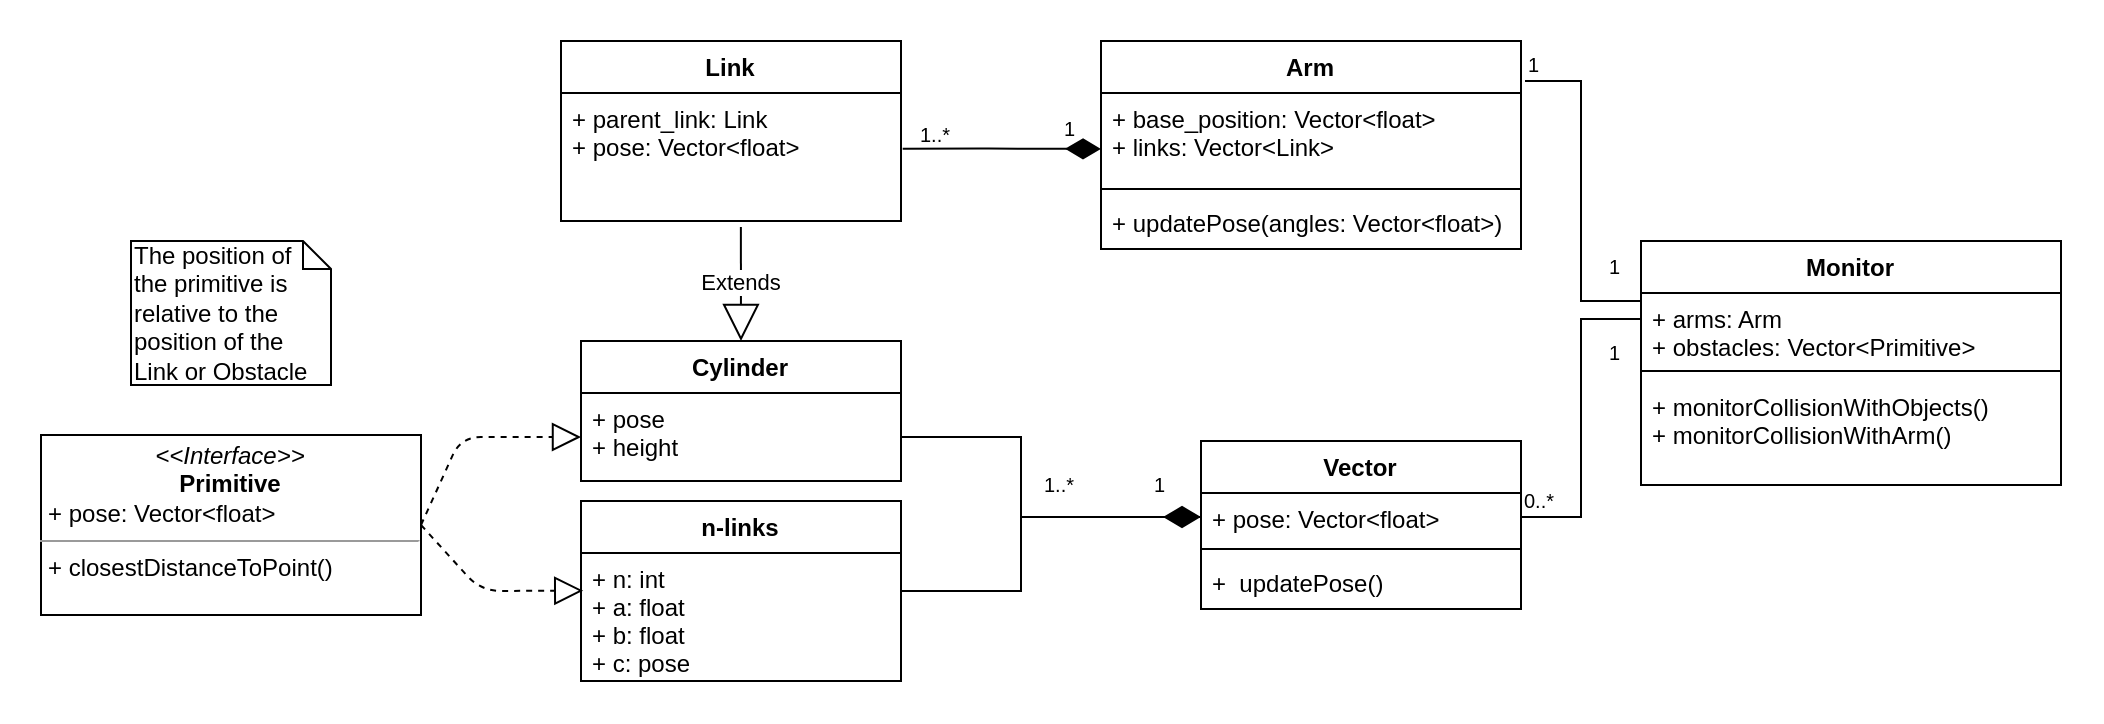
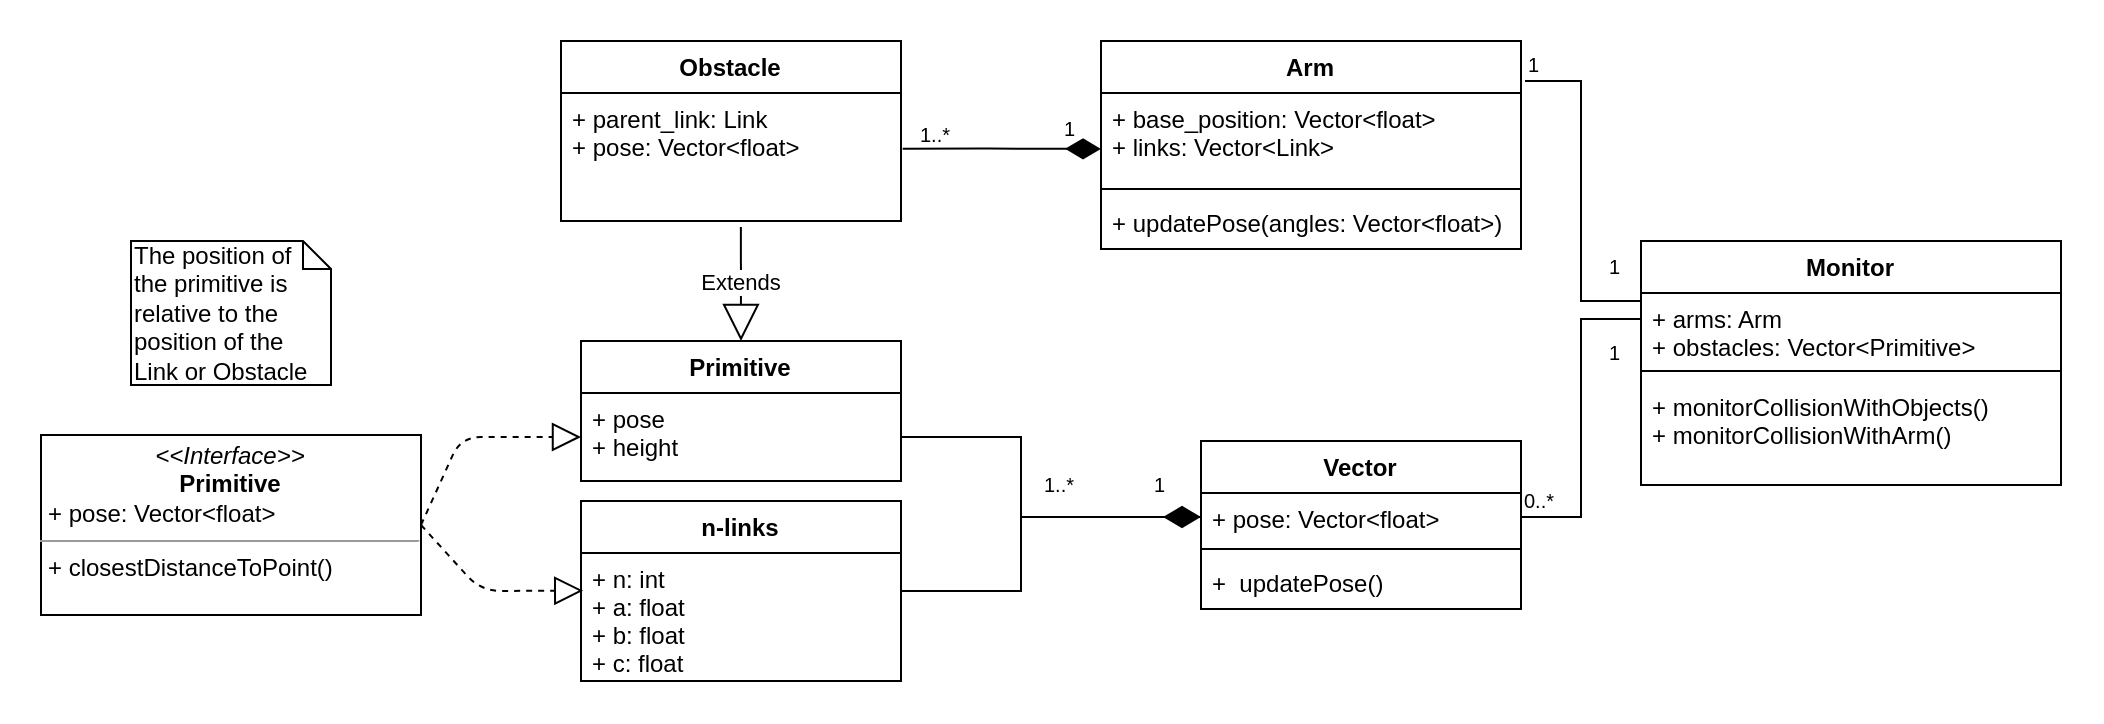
node "Link": label "Link" -> "Obstacle"
node "Cylinder": label "Cylinder" -> "Primitive"
node "+ n: int + a: float + b: float + c: pose": label "+ n: int + a: float + b: float + c: pose" -> "+ n: int + a: float + b: float + c: float"
